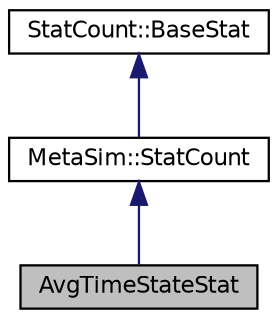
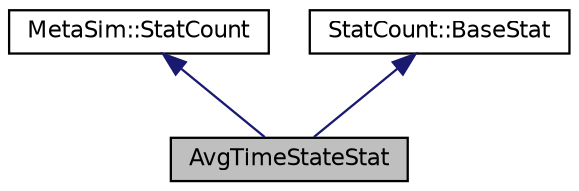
edge "MetaSim::StatCount" -> "StatCount::BaseStat": now "AvgTimeStateStat" -> "StatCount::BaseStat"
